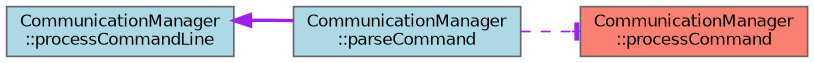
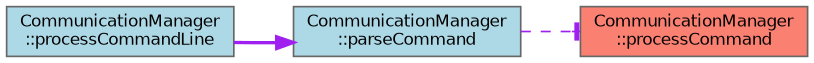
edge "CommunicationManager ::parseCommand" -> "CommunicationManager ::processCommandLine": reversed
